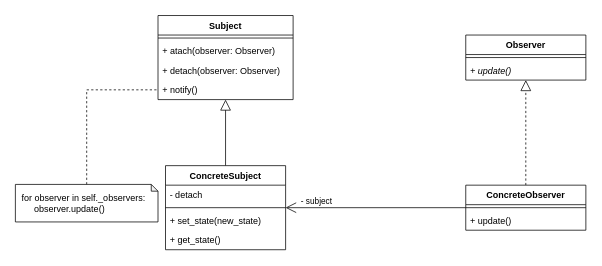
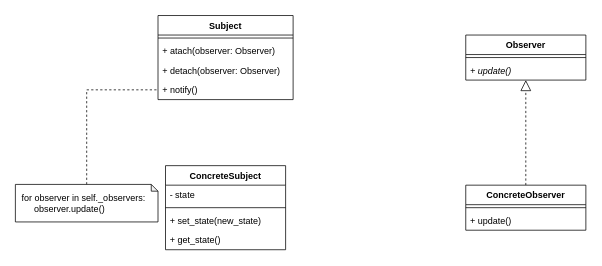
edge "ConcreteSubject" -> "Subject": removed
node "- detach": label "- detach" -> "- state"
edge "ConcreteObserver" -> "ConcreteSubject": removed, label "- subject"
